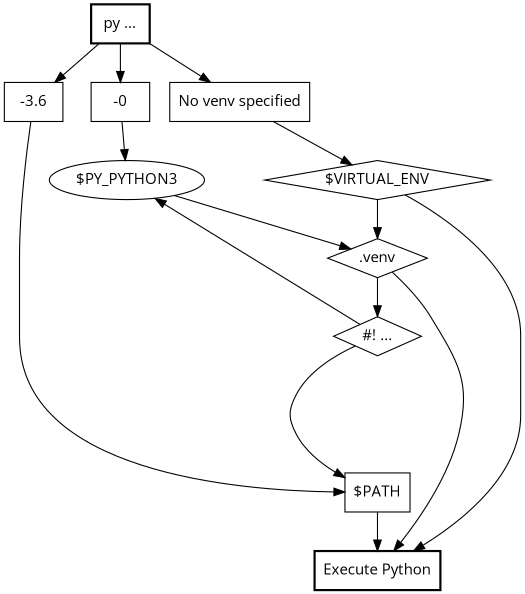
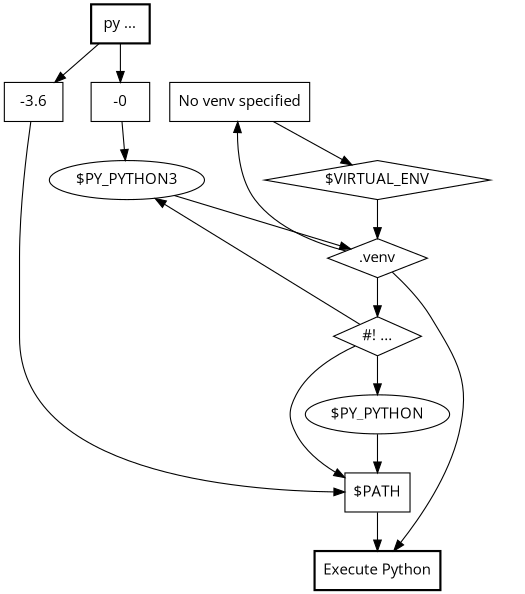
edge "py ..." -> "No venv specified": now ".venv" -> "No venv specified"
edge "$VIRTUAL_ENV" -> "Execute Python": removed
node "$PY_PYTHON": added
